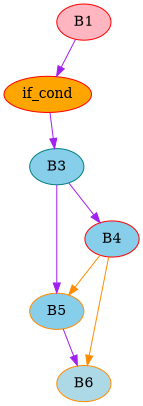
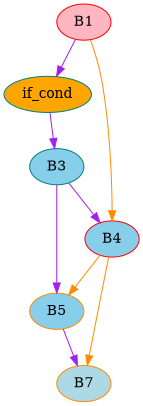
node "if_cond": color red -> teal
edge "B1" -> "B4": added
node "B6": label "B6" -> "B7"
